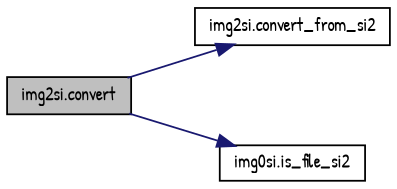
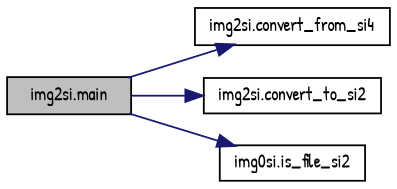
node "img2si.convert_from_si2": label "img2si.convert_from_si2" -> "img2si.convert_from_si4"
node "img2si.convert": label "img2si.convert" -> "img2si.main"
node "img2si.convert_to_si2": added
